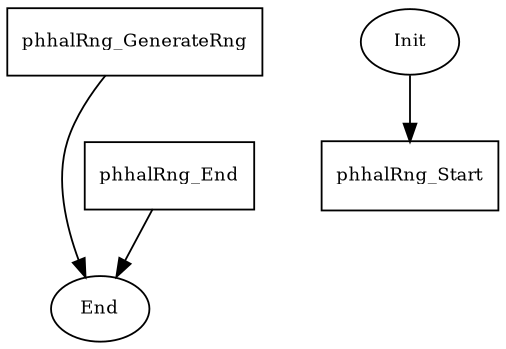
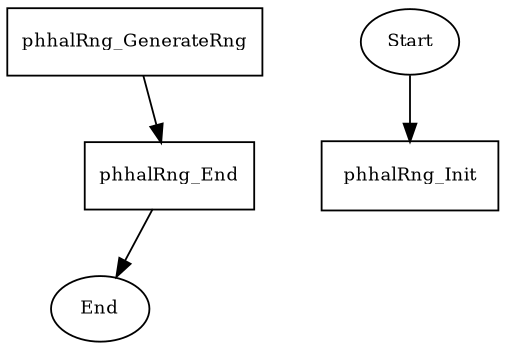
node "Init": label "Init" -> "Start"
edge "phhalRng_GenerateRng" -> "End": now "phhalRng_GenerateRng" -> "phhalRng_End"
node "phhalRng_Start": label "phhalRng_Start" -> "phhalRng_Init"
